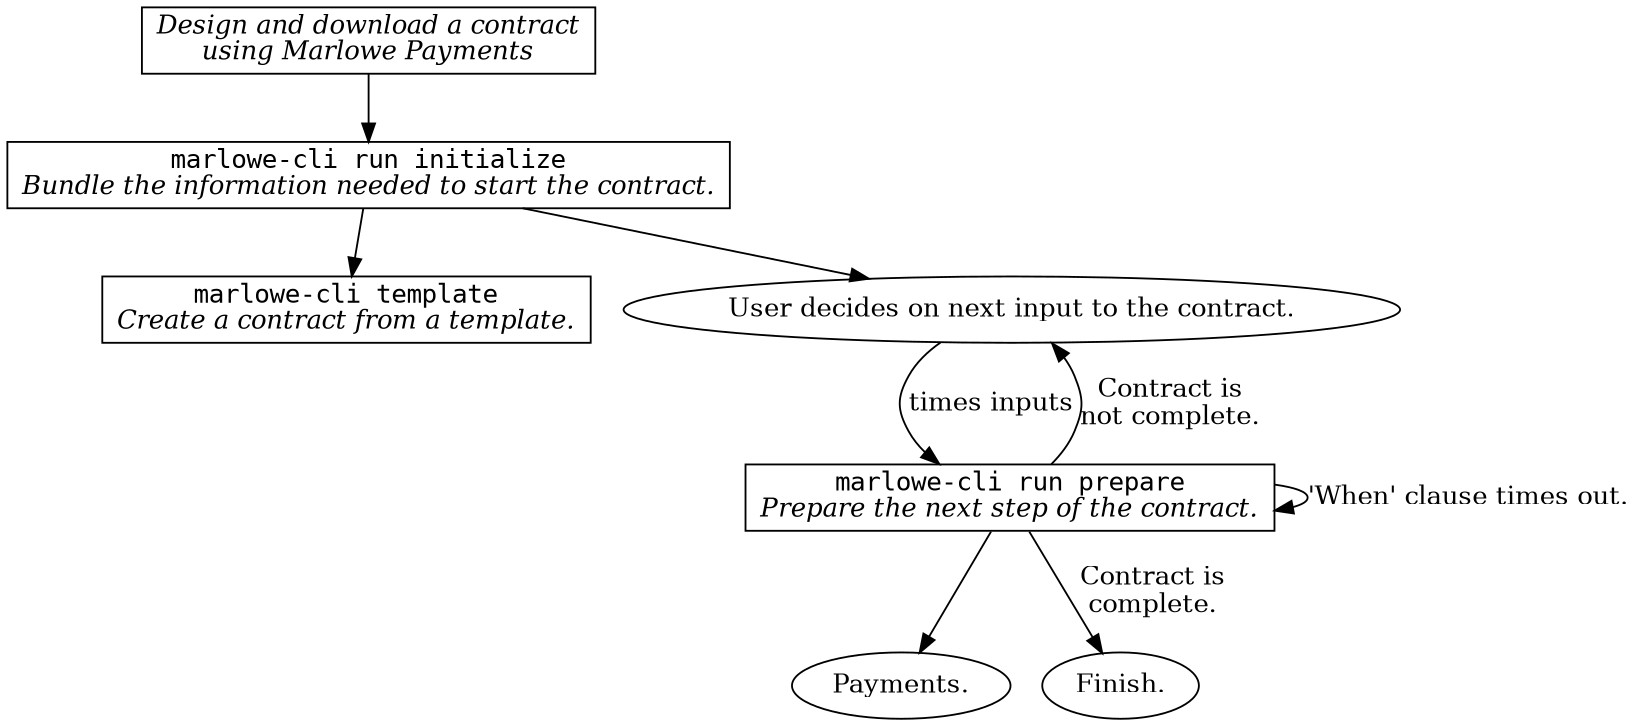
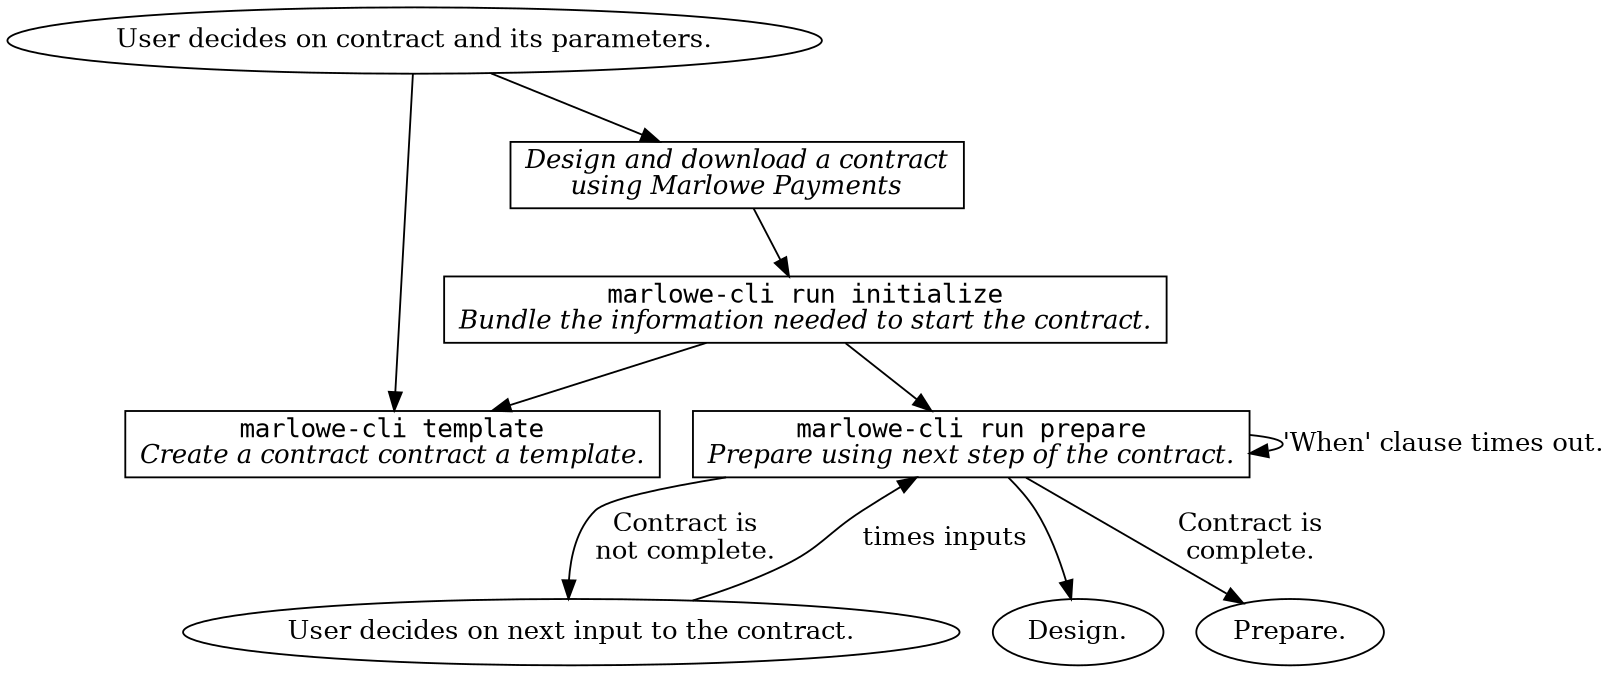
node "User decides on contract and its parameters.": added
edge "marlowe-cli run initialize" -> "User decides on next input to the contract.": now "marlowe-cli run initialize" -> "marlowe-cli run prepare"
node "marlowe-cli template": text "Create a contract from a template." -> "Create a contract contract a template."
node "marlowe-cli run prepare": text "Prepare the next step of the contract." -> "Prepare using next step of the contract."
node "Payments.": label "Payments." -> "Design."
node "Finish.": label "Finish." -> "Prepare."
